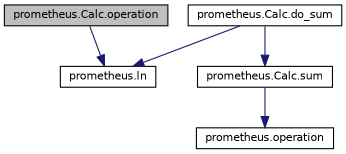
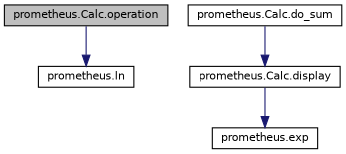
edge "prometheus.Calc.do_sum" -> "prometheus.ln": removed
node "prometheus.Calc.sum": label "prometheus.Calc.sum" -> "prometheus.Calc.display"
node "prometheus.operation": label "prometheus.operation" -> "prometheus.exp"
